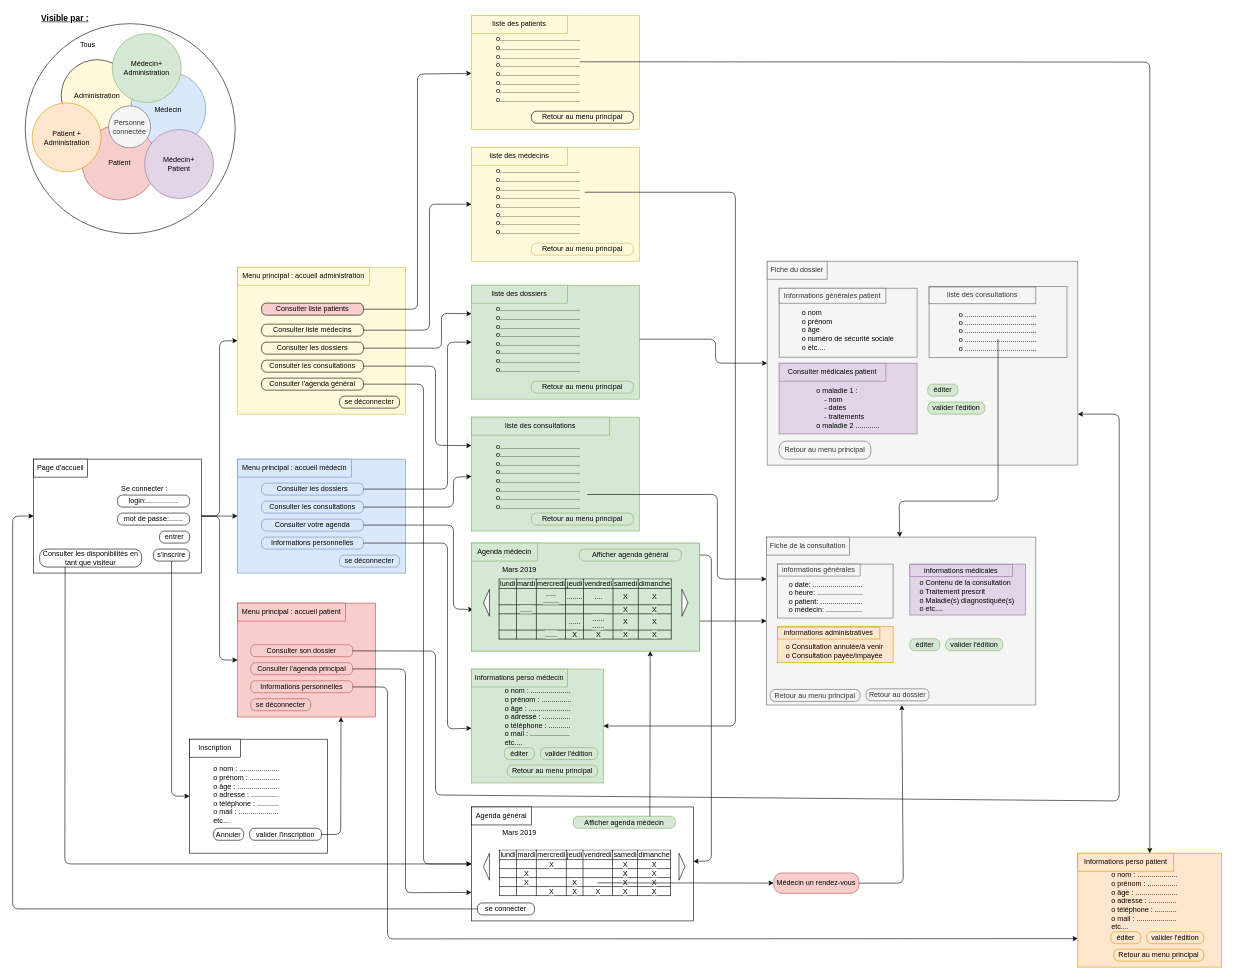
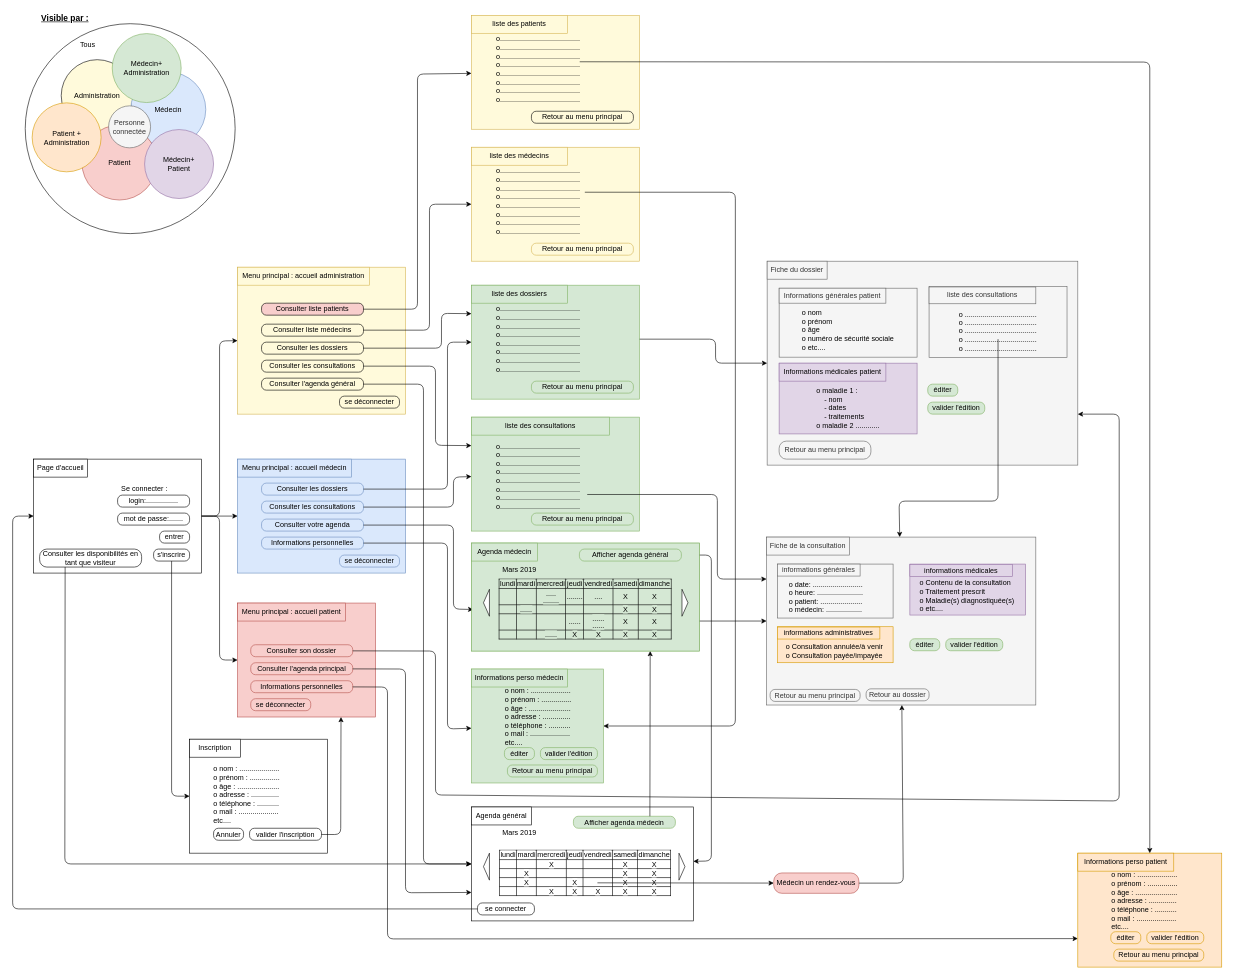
node "Consulter médicales patient": label "Consulter médicales patient" -> "Informations médicales patient"
